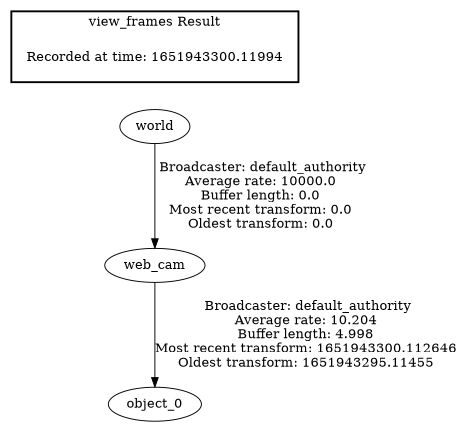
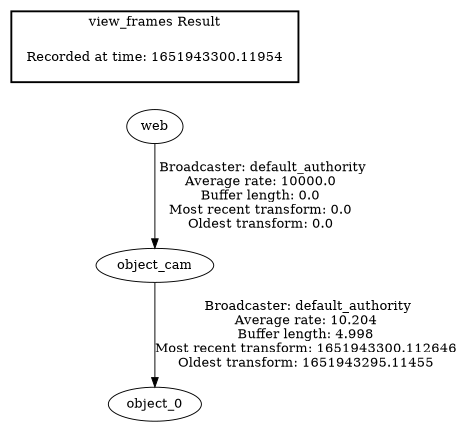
node "Recorded at time: 1651943300.11994": label "Recorded at time: 1651943300.11994" -> "Recorded at time: 1651943300.11954"
node "world": label "world" -> "web"
node "web_cam": label "web_cam" -> "object_cam"
